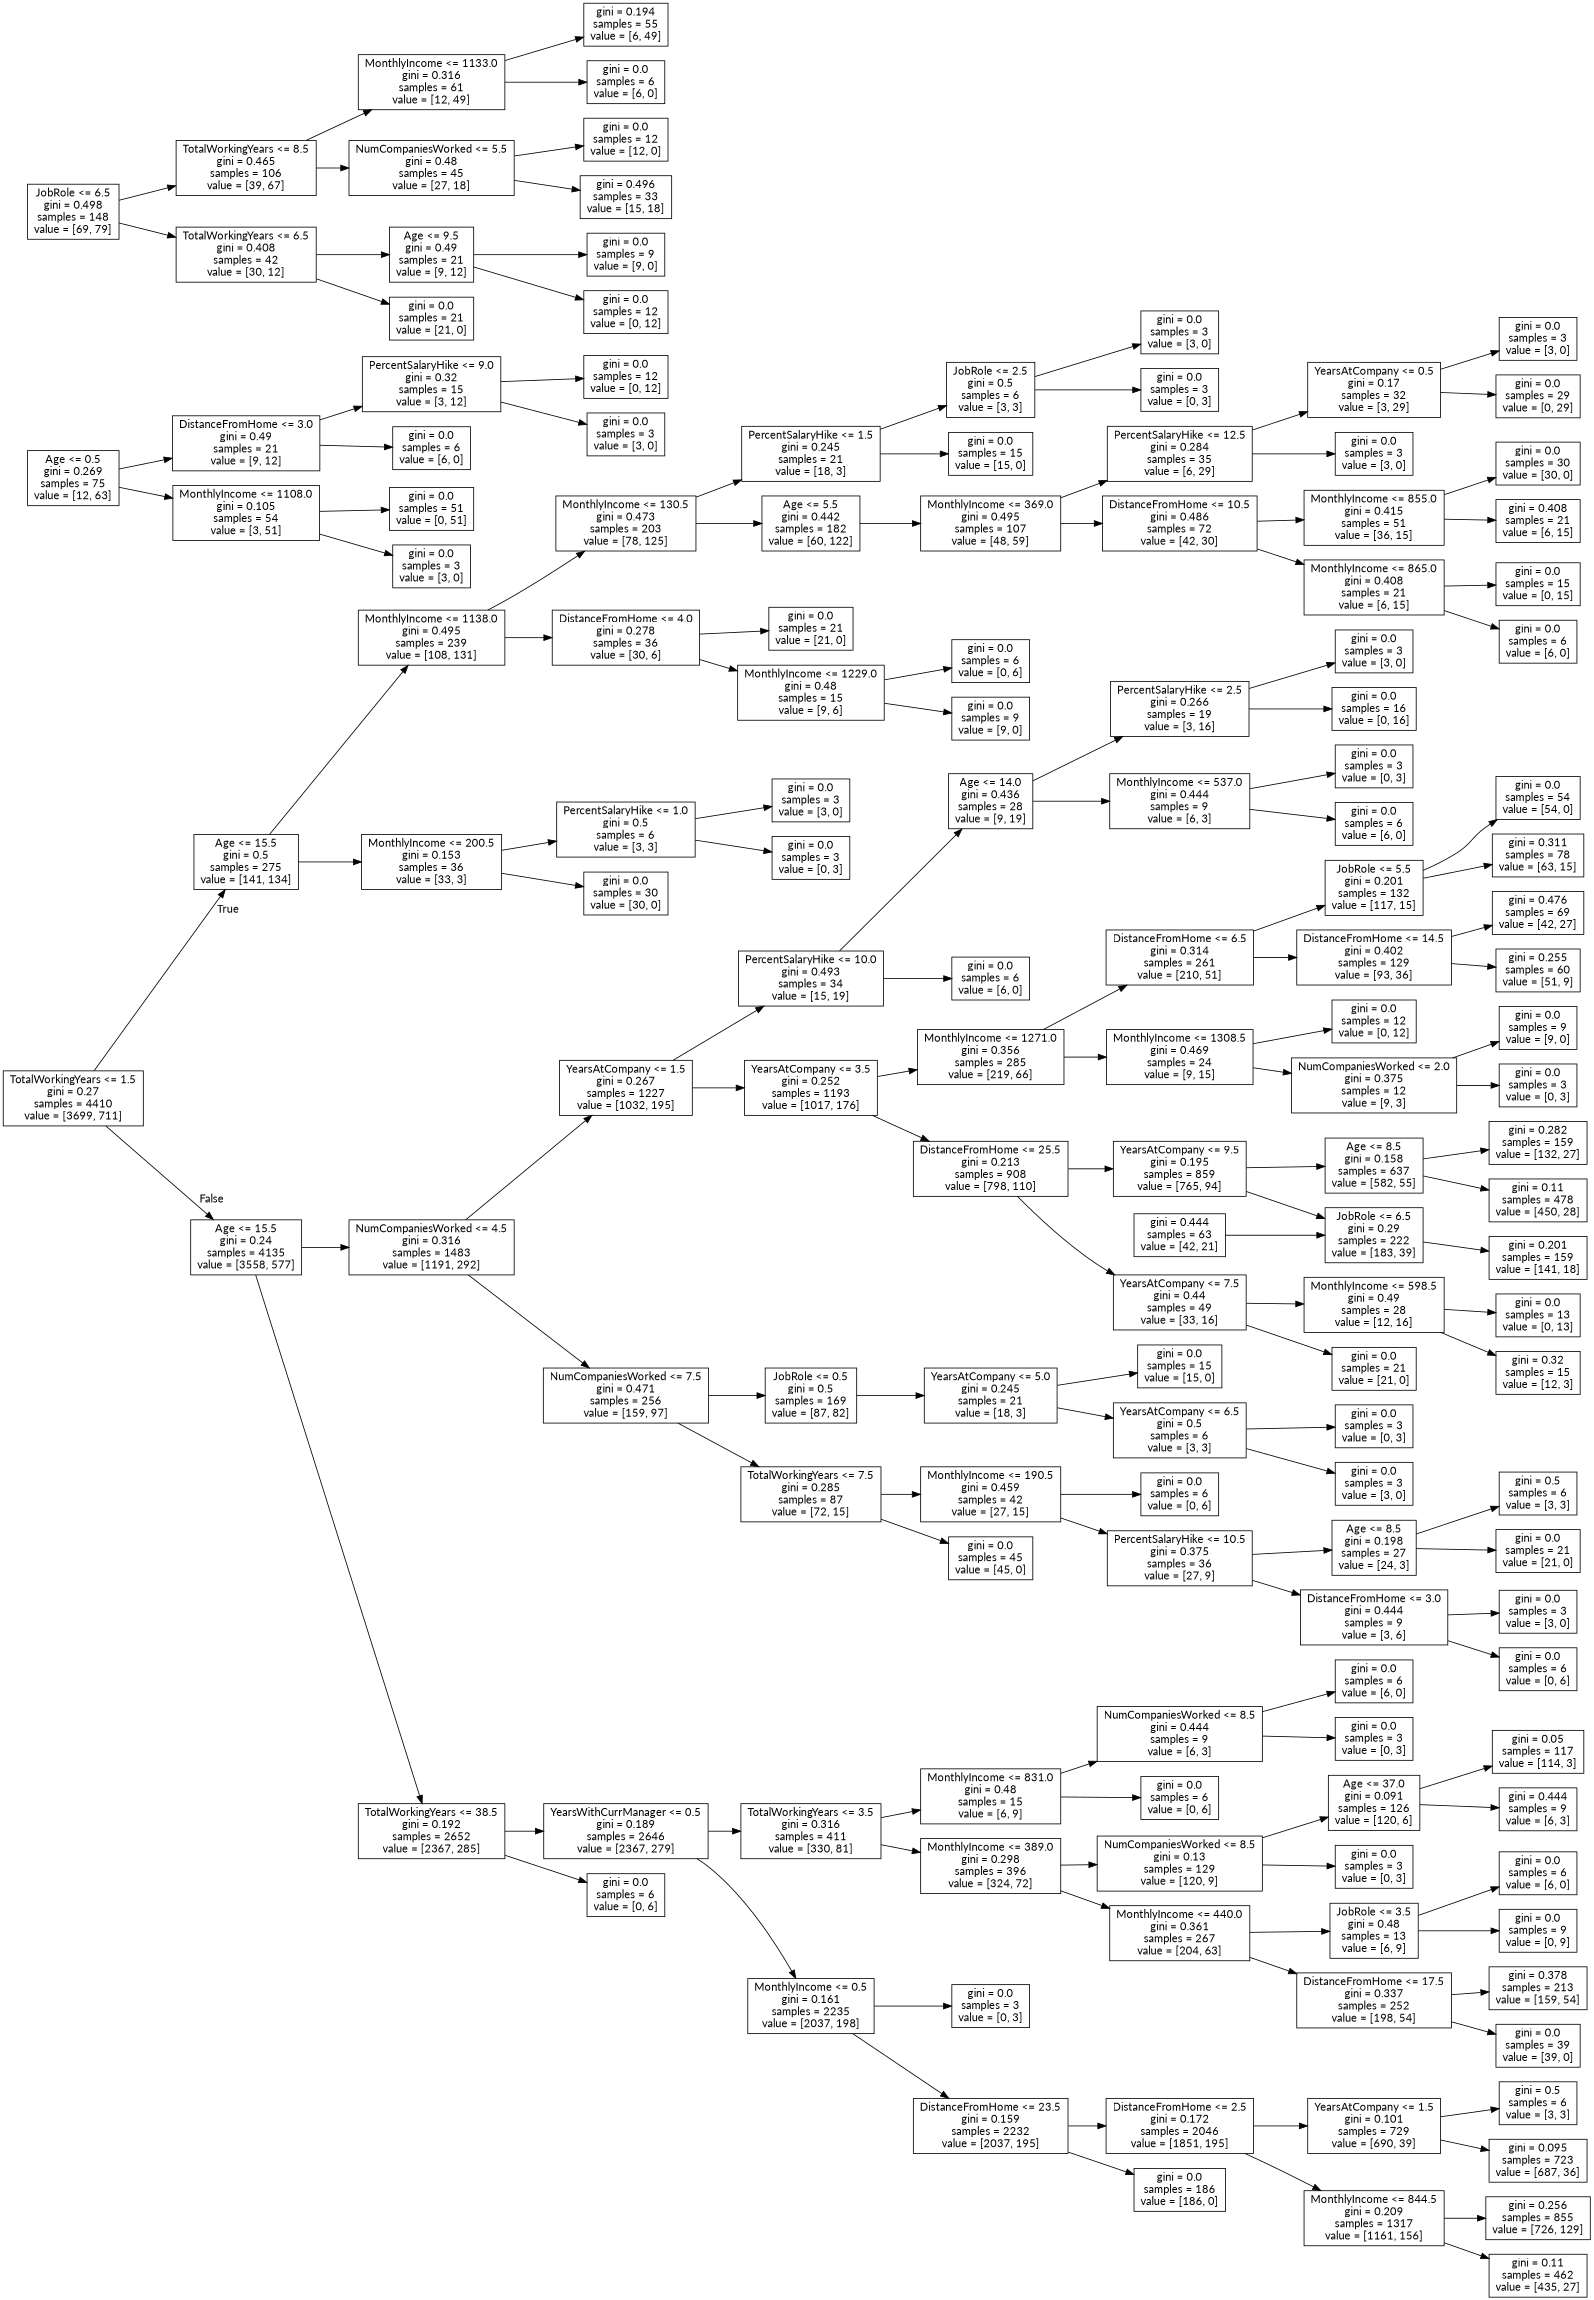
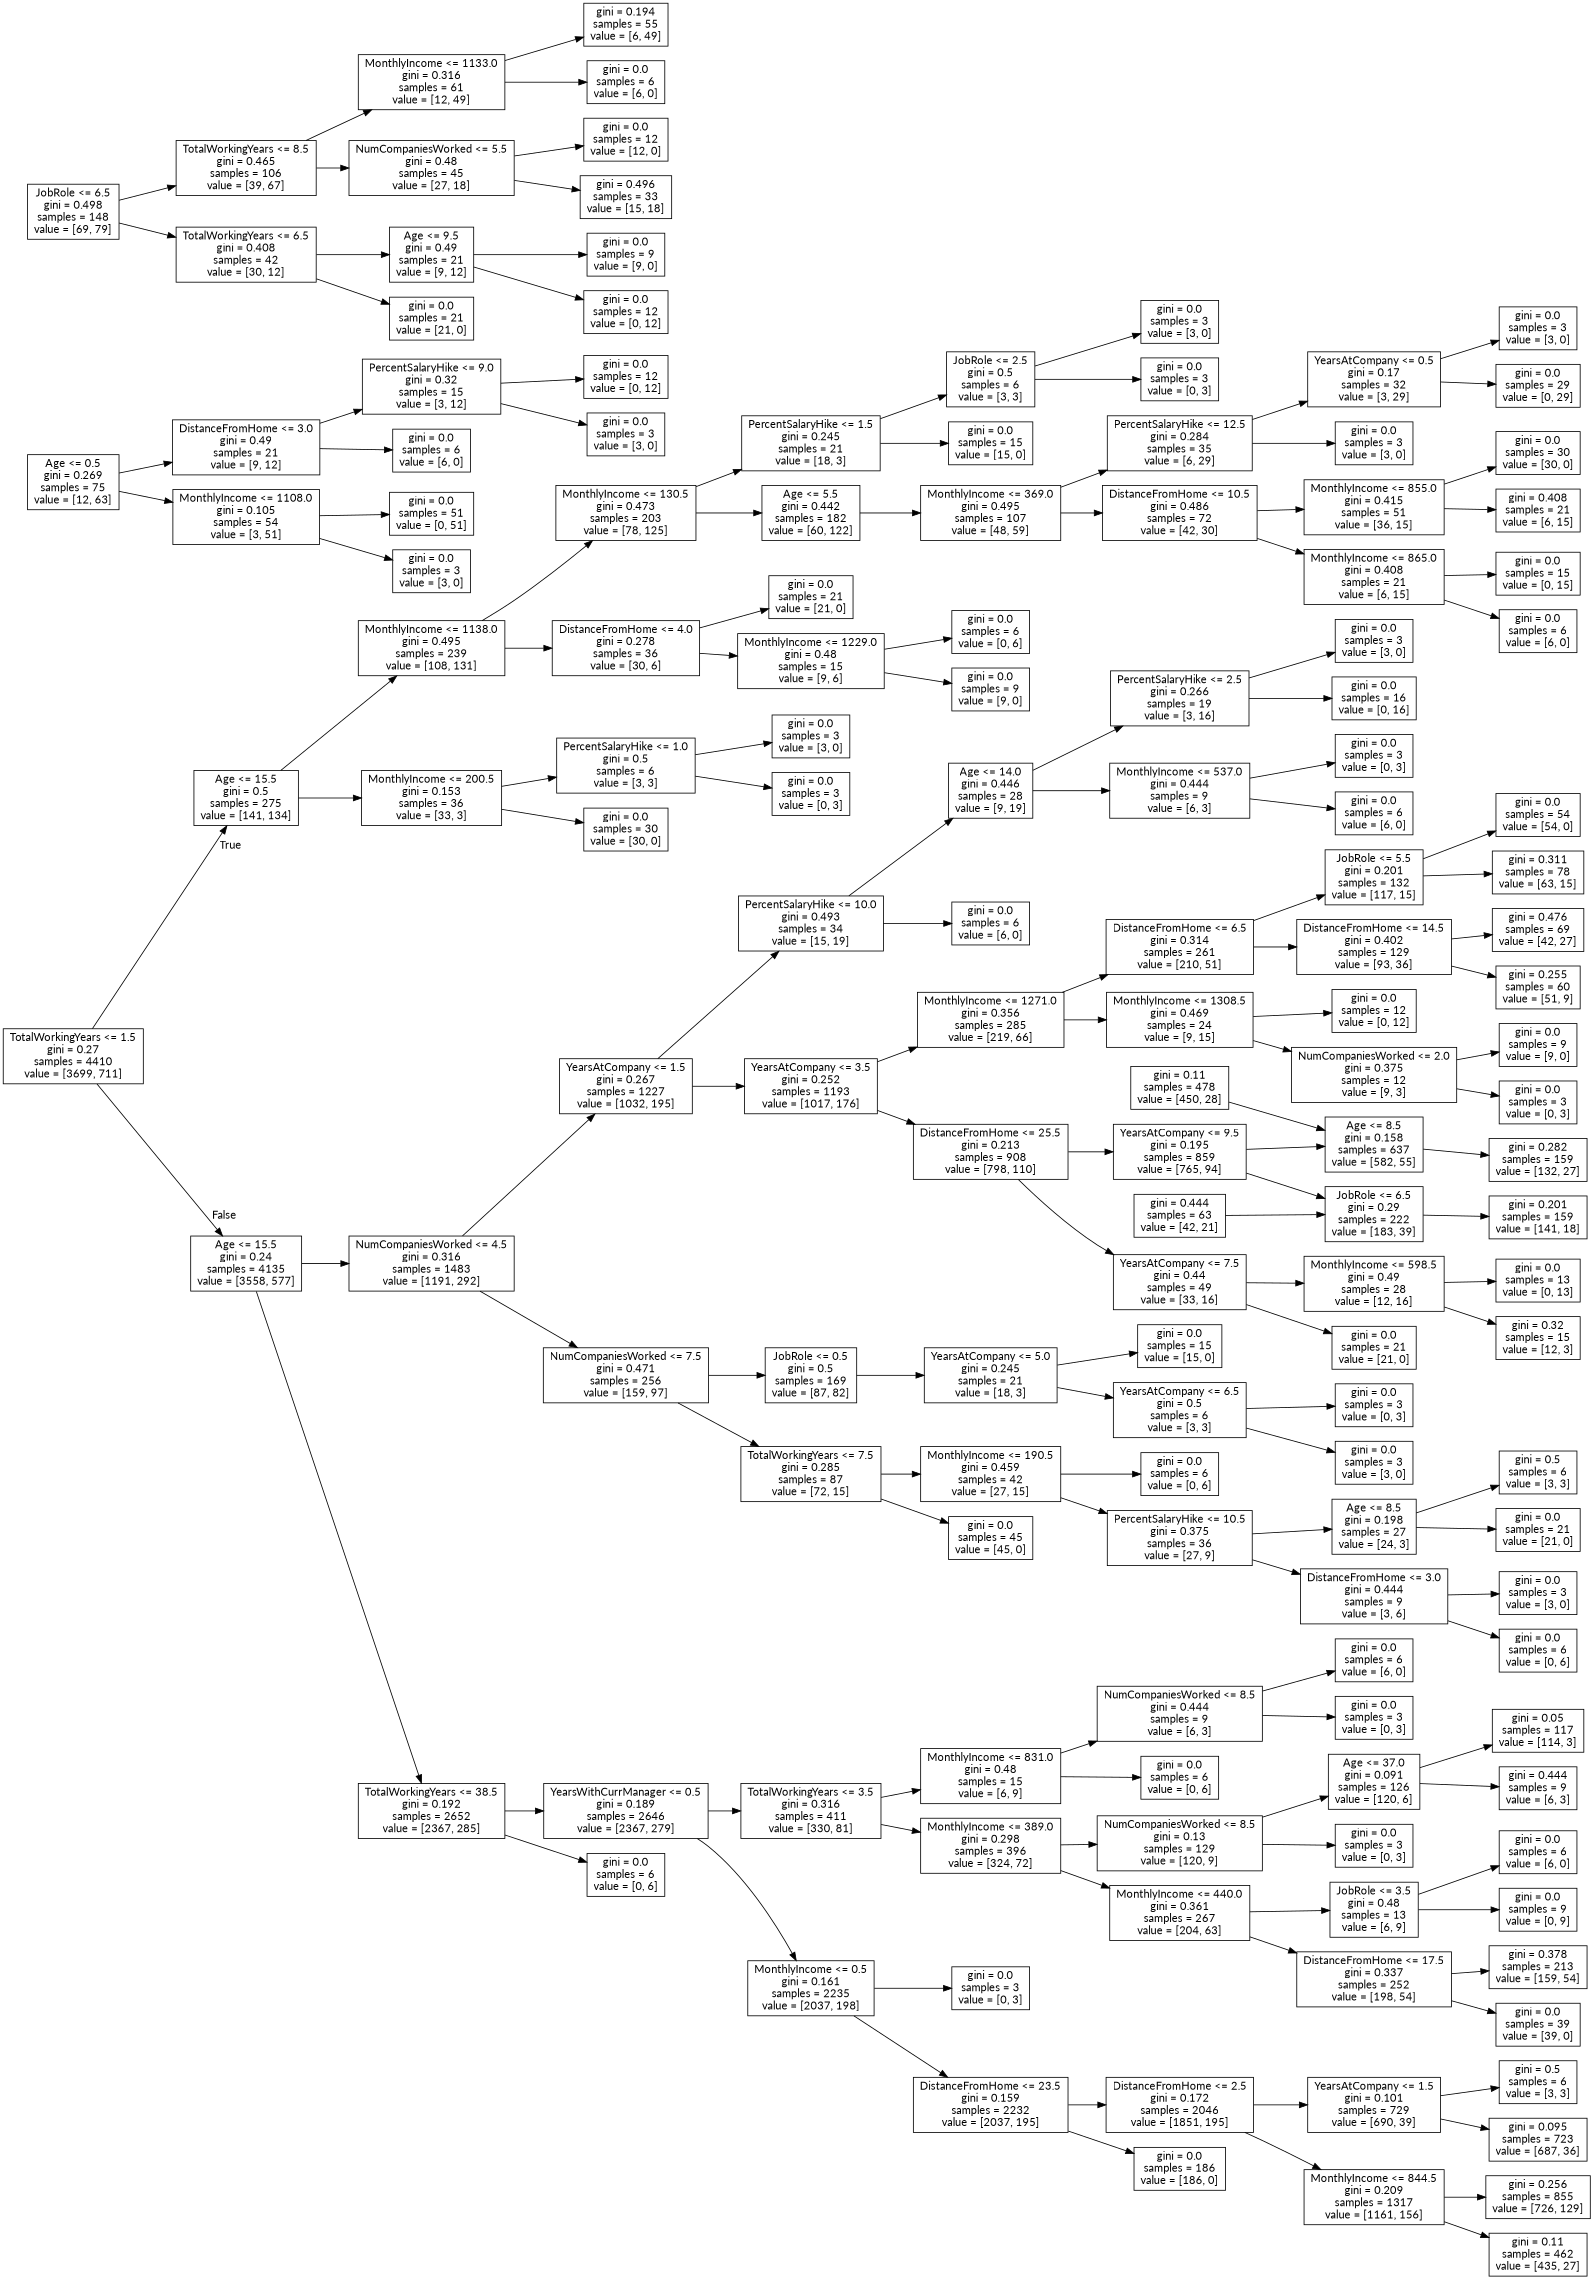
node "Age <= 14.0 gini = 0.436 samples = 28 value = [9, 19]": label "Age <= 14.0 gini = 0.436 samples = 28 value = [9, 19]" -> "Age <= 14.0 gini = 0.446 samples = 28 value = [9, 19]"
edge "Age <= 8.5 gini = 0.158 samples = 637 value = [582, 55]" -> "gini = 0.11 samples = 478 value = [450, 28]": reversed
